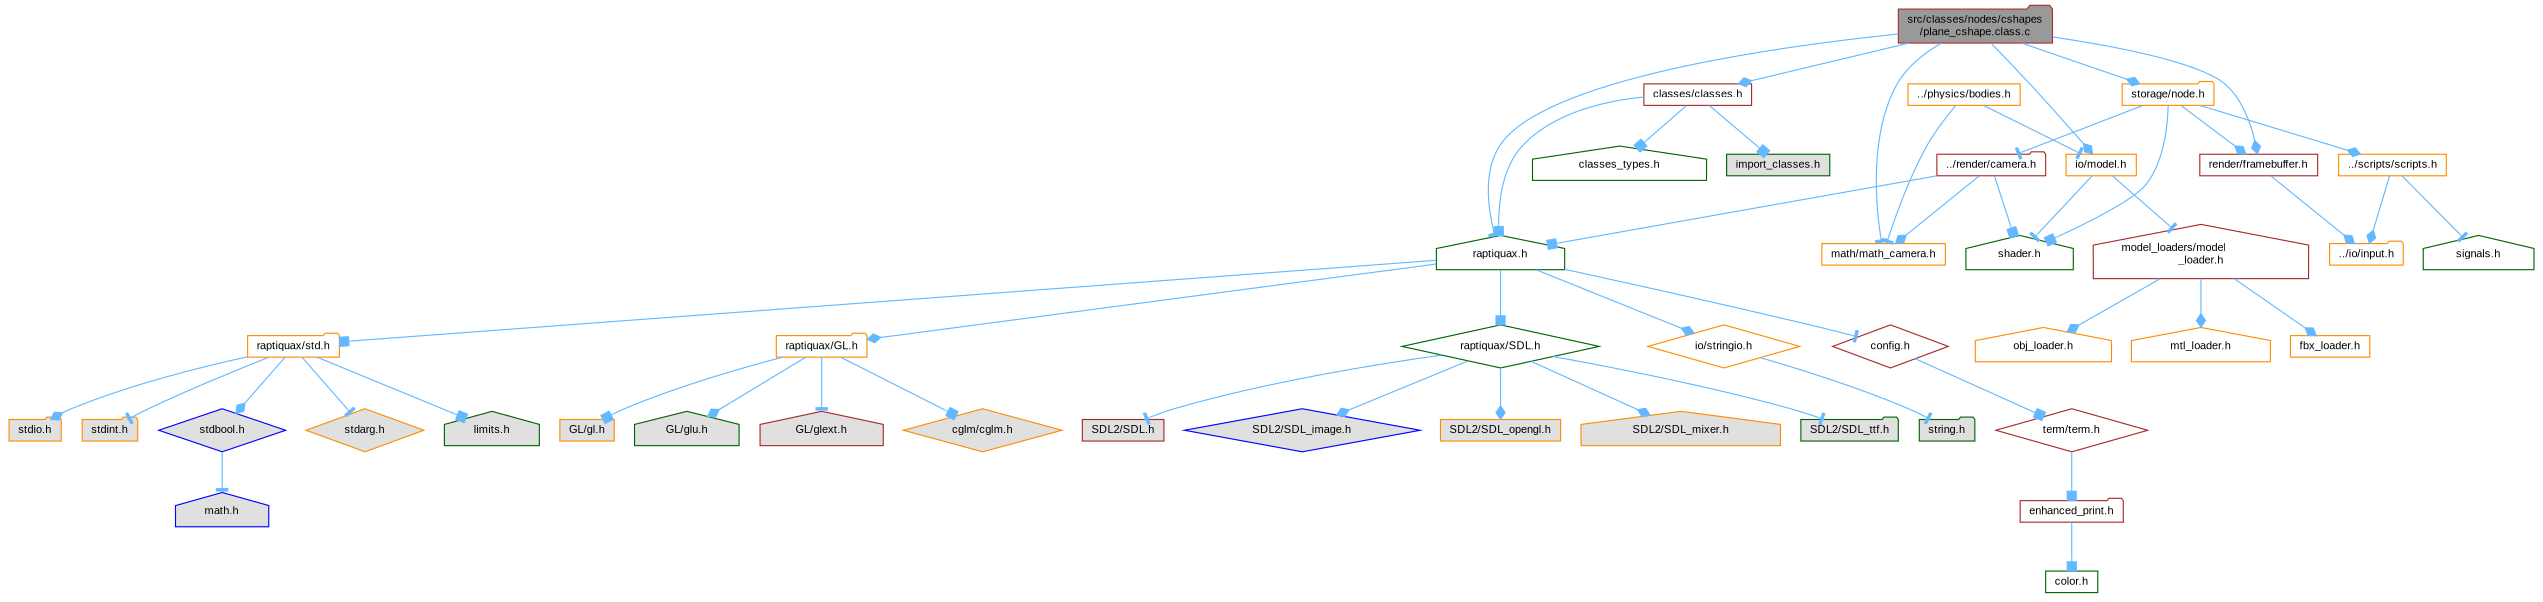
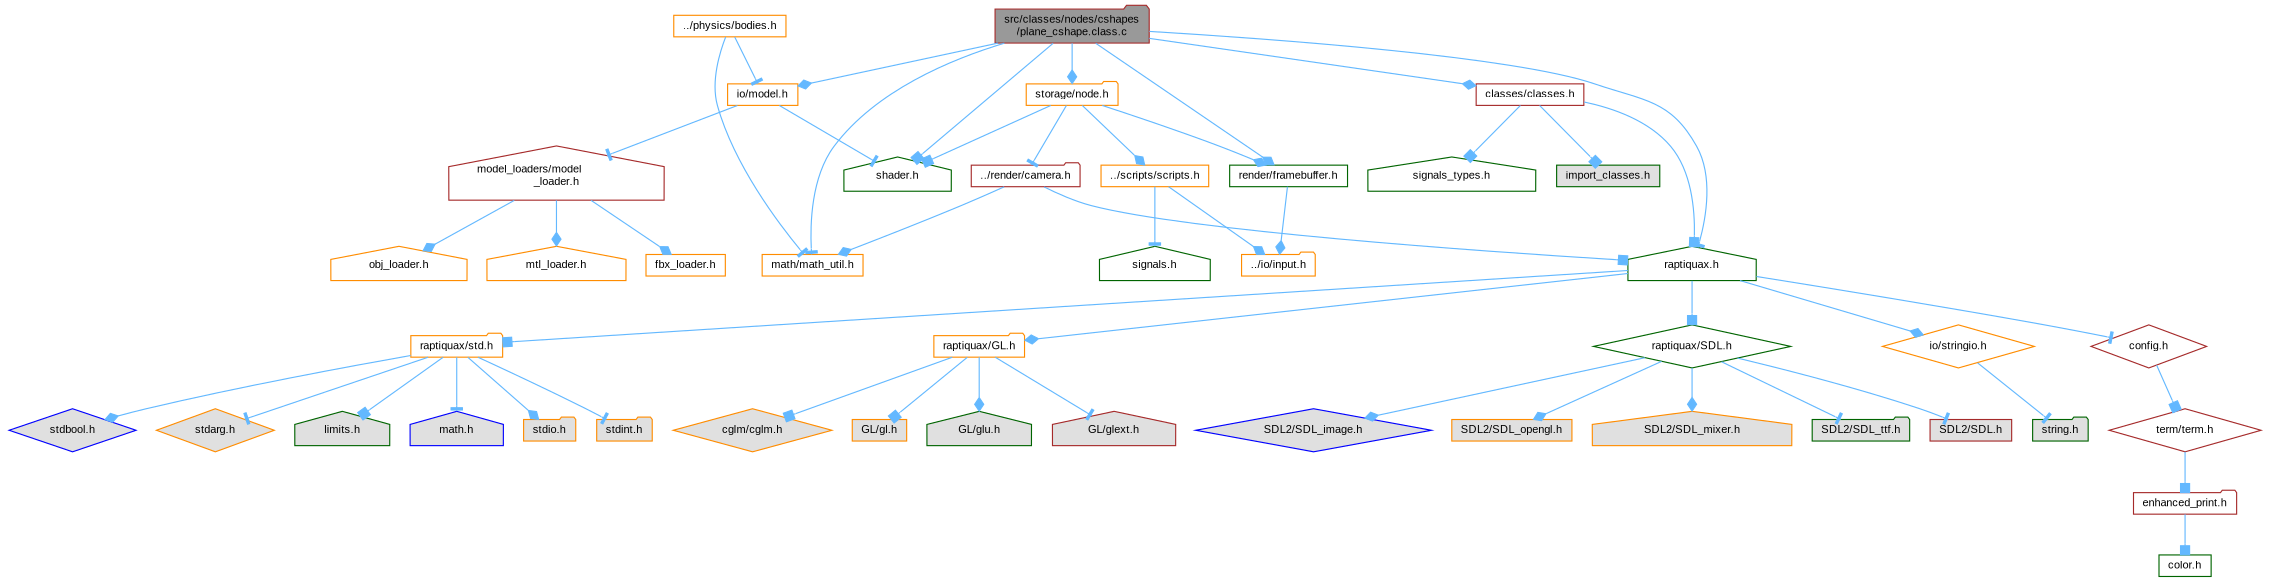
node "classes_types.h": label "classes_types.h" -> "signals_types.h"
node "render/framebuffer.h": color brown -> darkgreen
edge "../render/camera.h" -> "shader.h": now "src/classes/nodes/cshapes /plane_cshape.class.c" -> "shader.h"
node "math/math_camera.h": label "math/math_camera.h" -> "math/math_util.h"
edge "stdbool.h" -> "math.h": now "raptiquax/std.h" -> "math.h"
